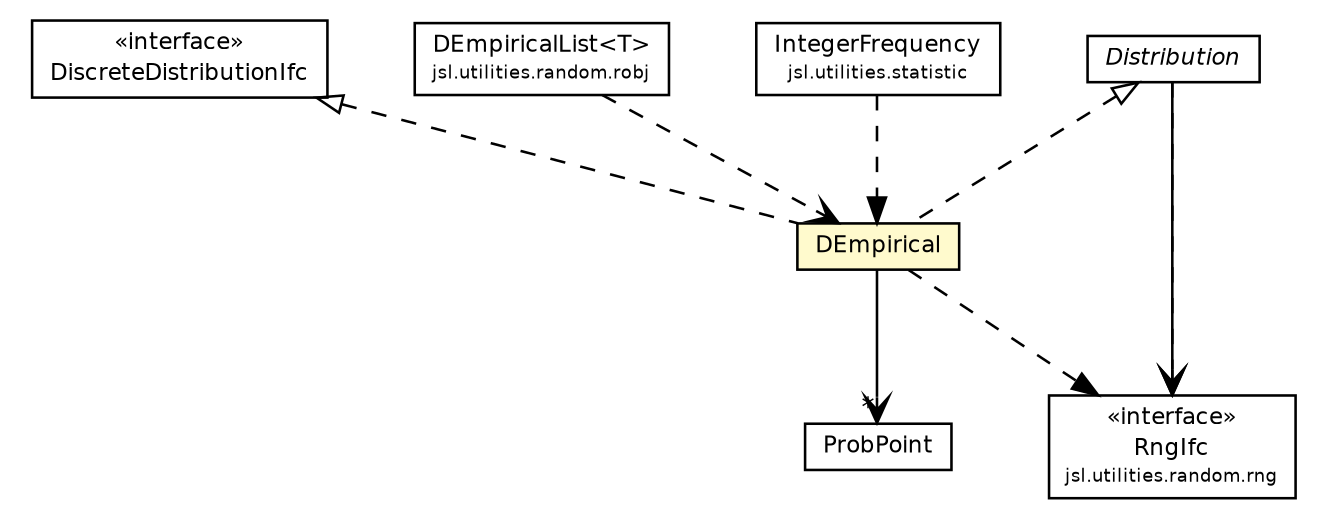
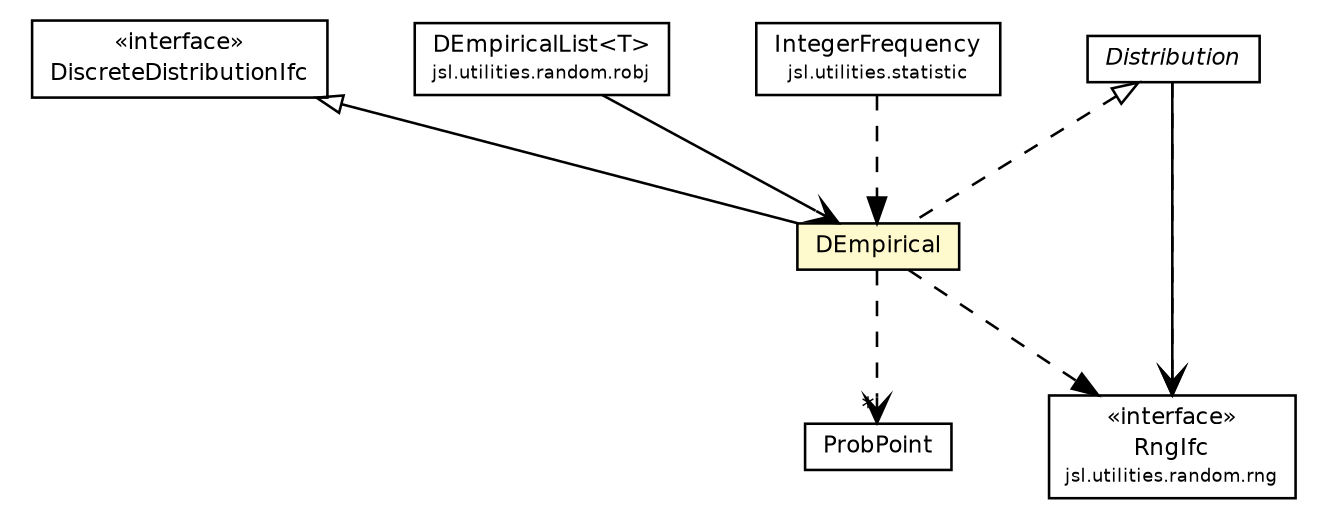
edge "DEmpiricalList<T>" -> "DEmpirical": style dashed -> solid
edge "DEmpirical" -> "DiscreteDistributionIfc": style dashed -> solid
edge "DEmpirical" -> "ProbPoint": style solid -> dashed
